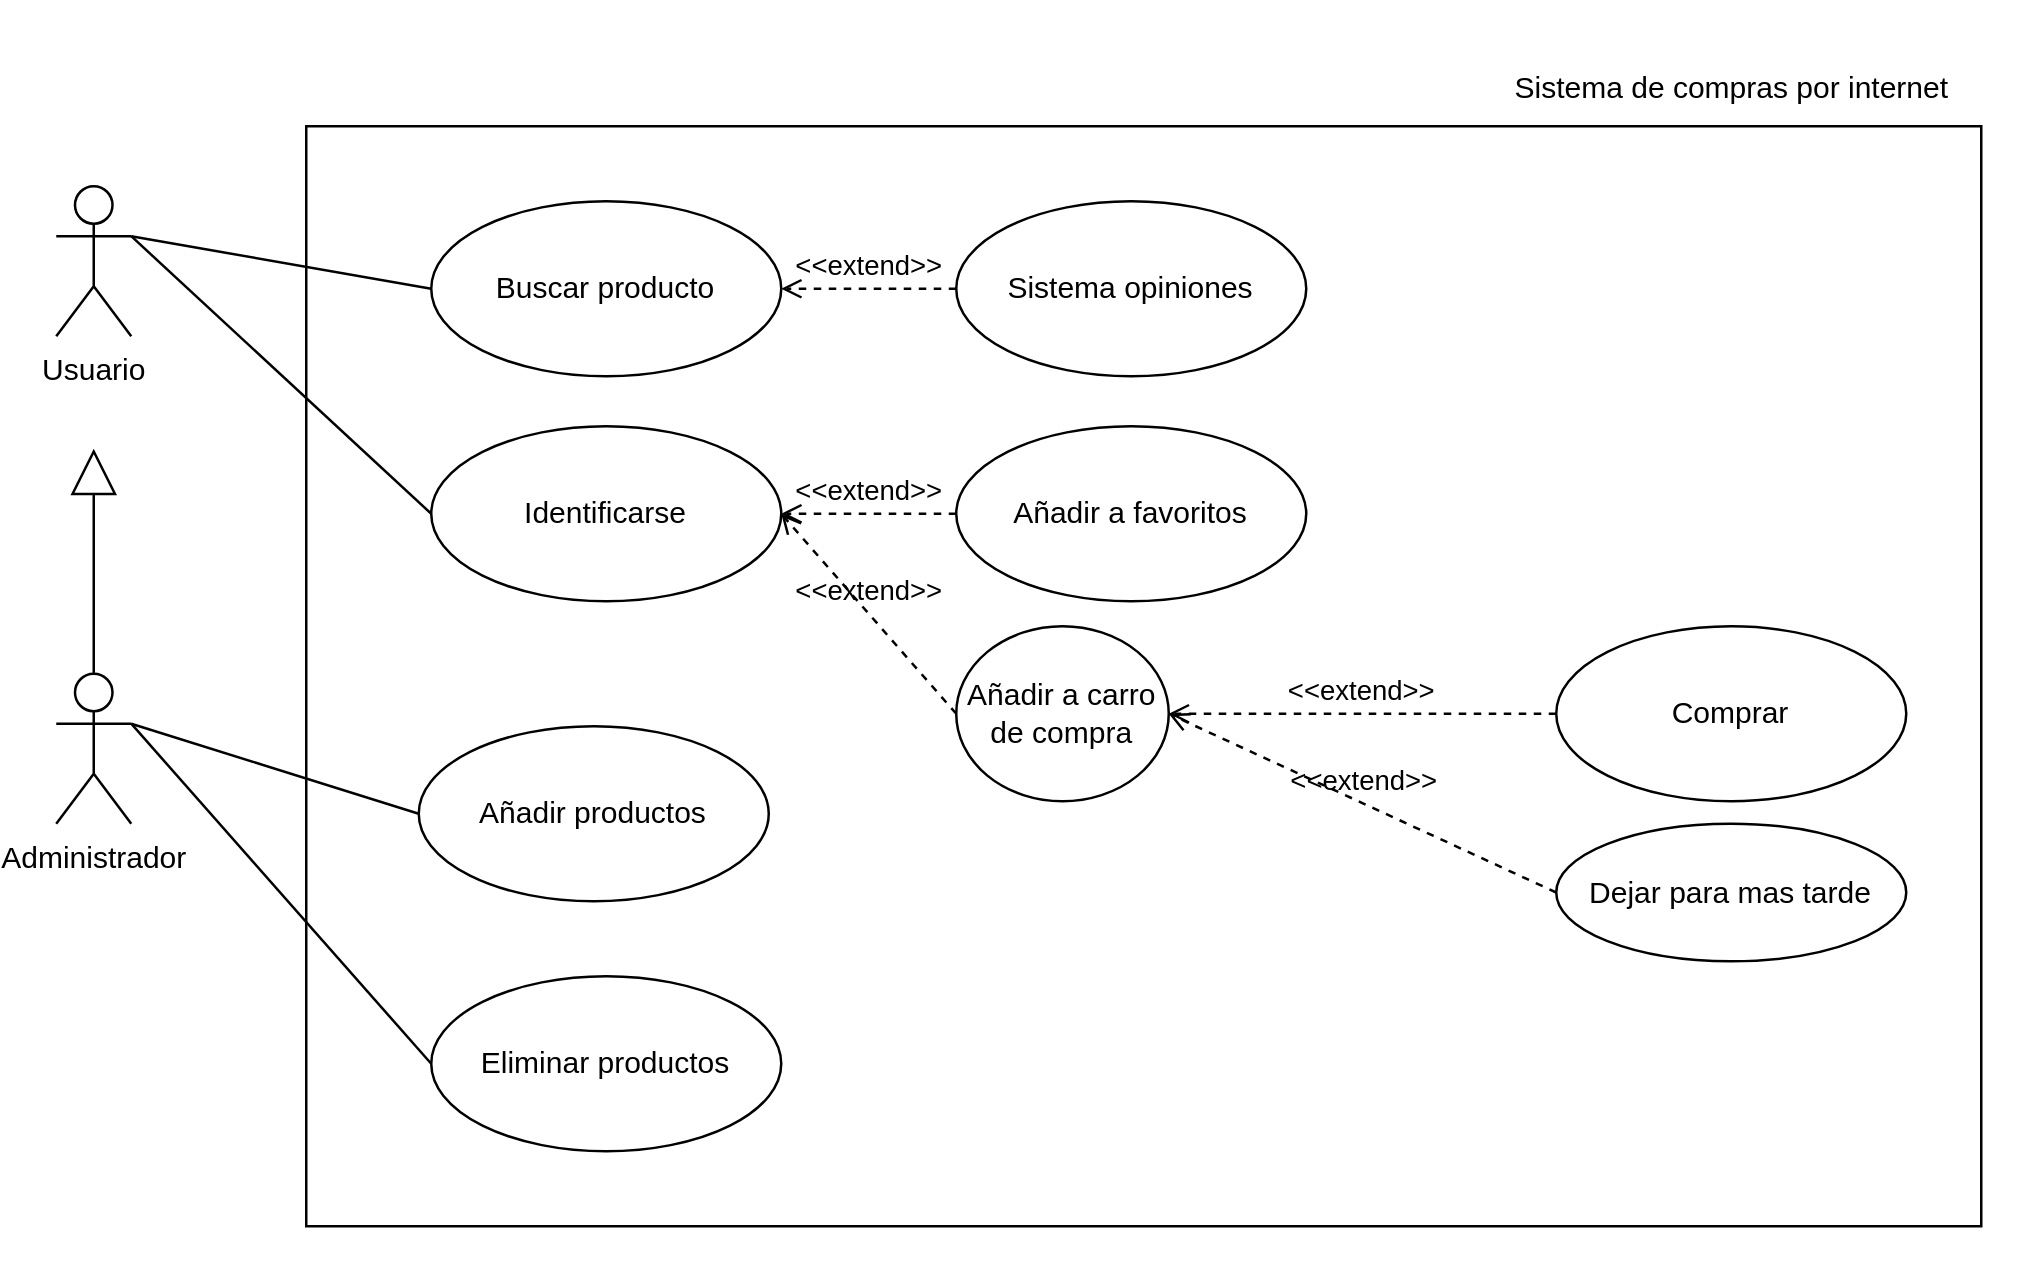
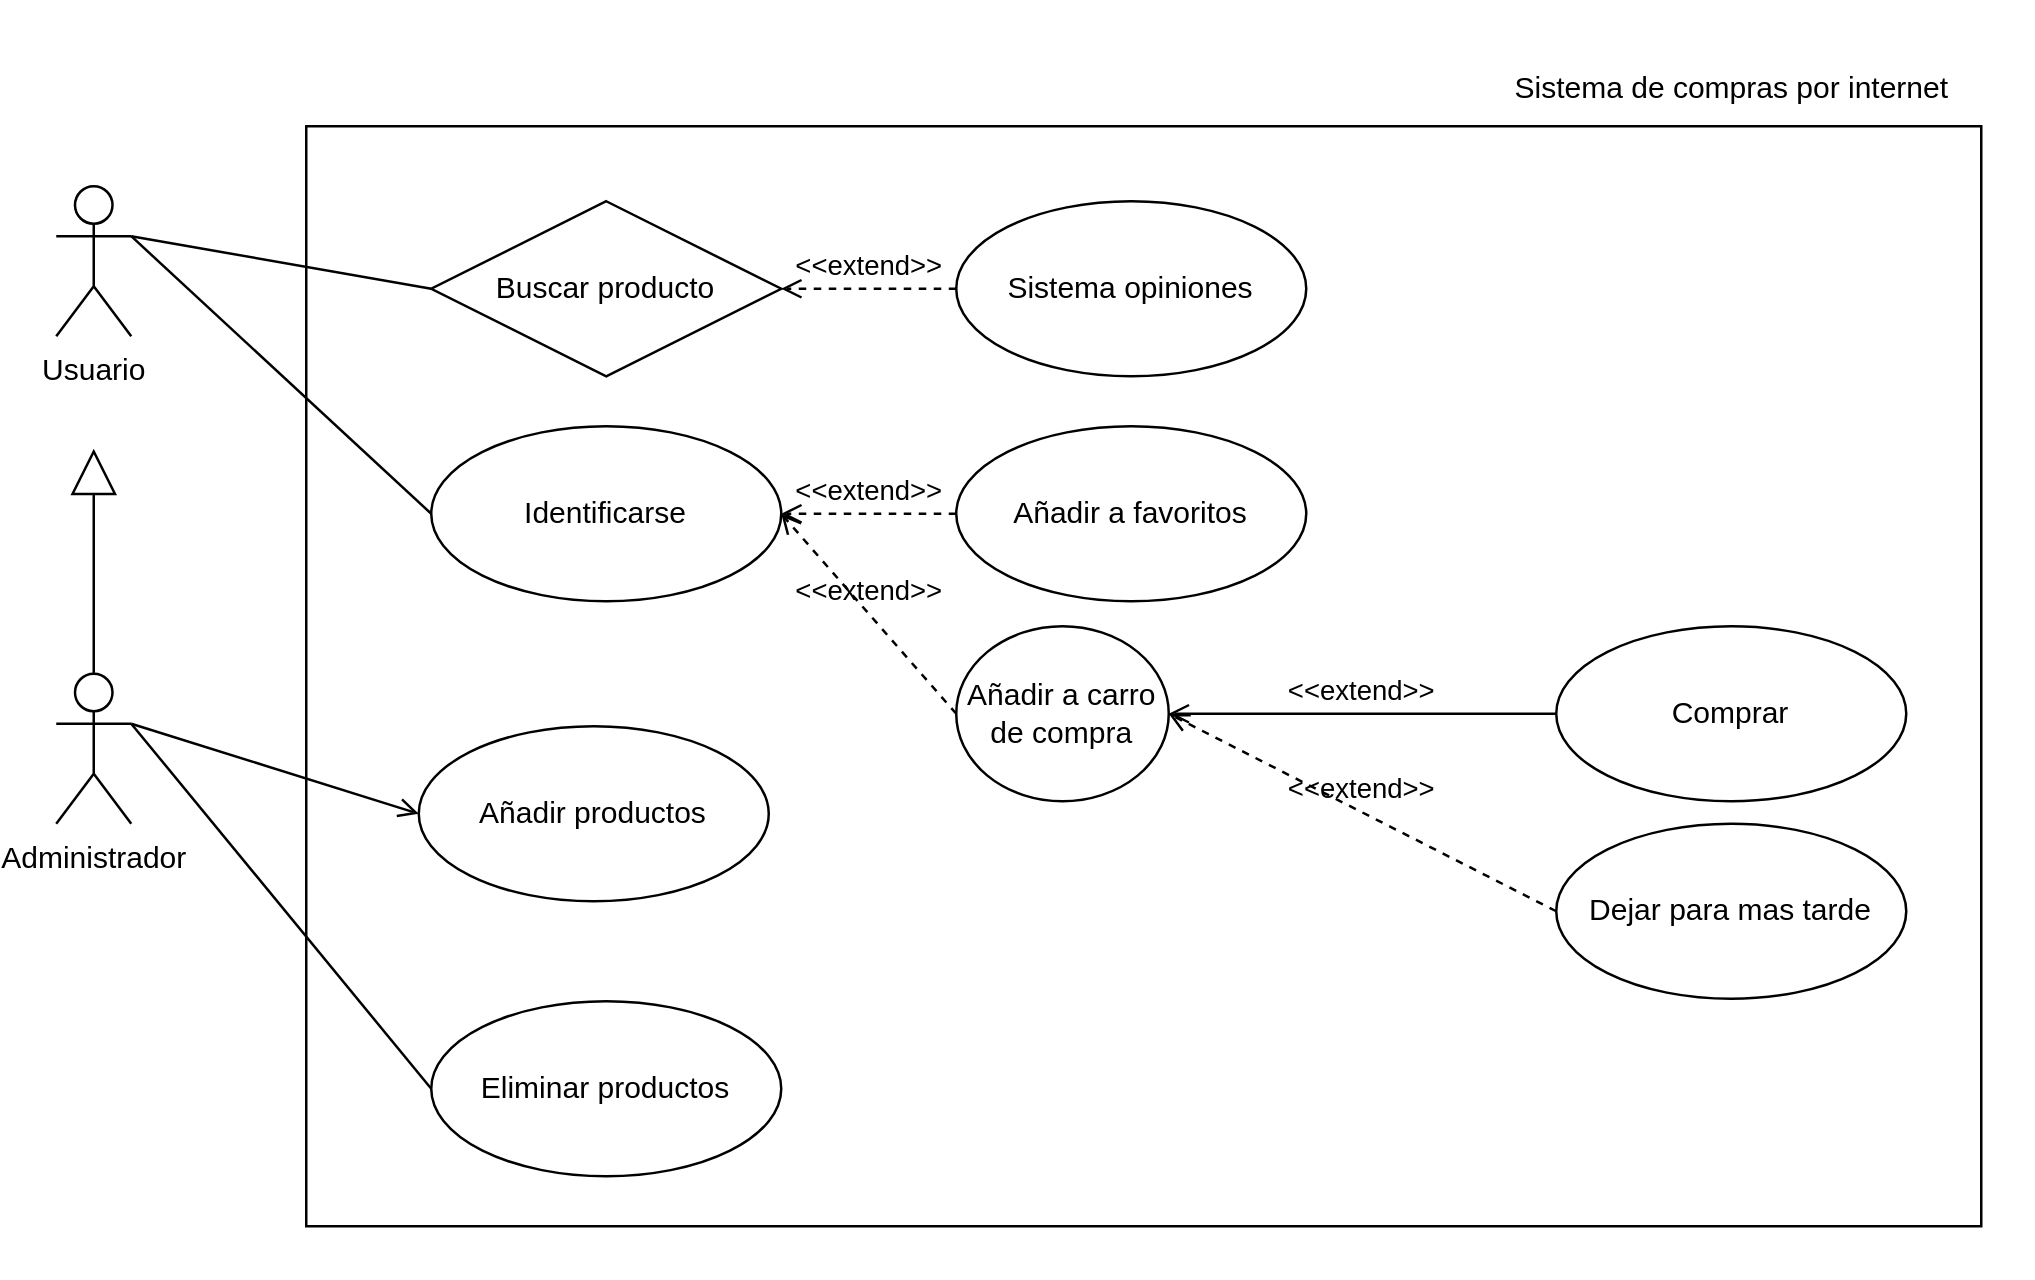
node "Buscar producto": shape ellipse -> diamond
edge "Comprar" -> "Añadir a carro de compra": style dashed -> solid
edge "Administrador" -- "Añadir productos": arrowhead none -> open
node "Dejar para mas tarde": size 350x138 -> 350x175
node "Eliminar productos": moved (606, 1064) -> (606, 1089)
